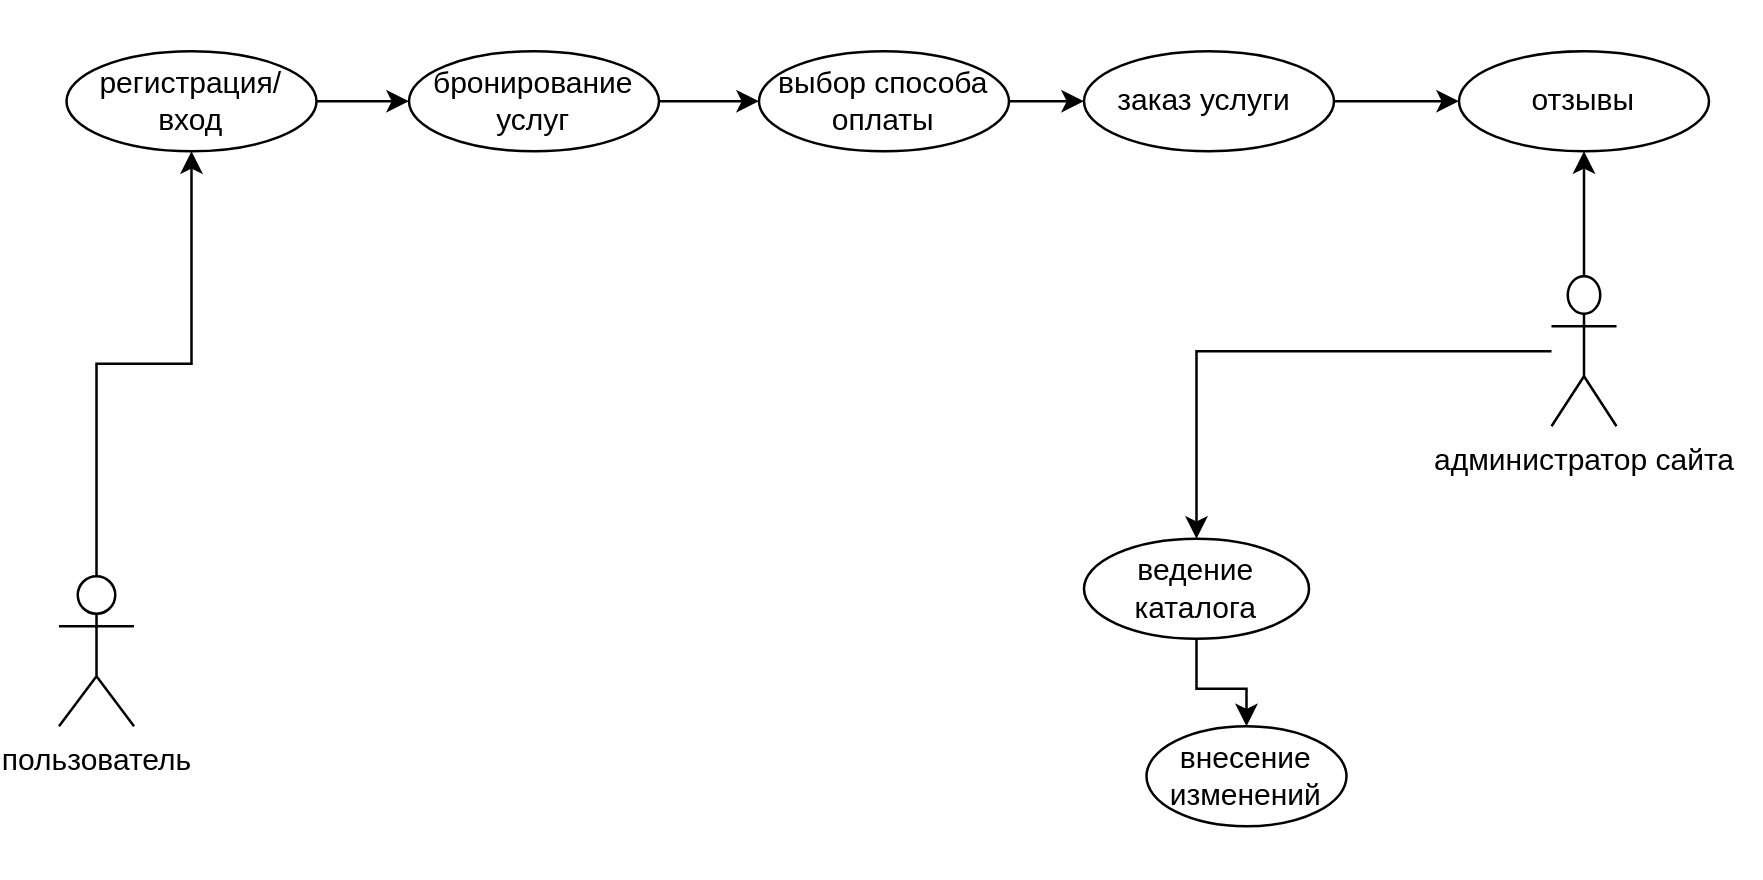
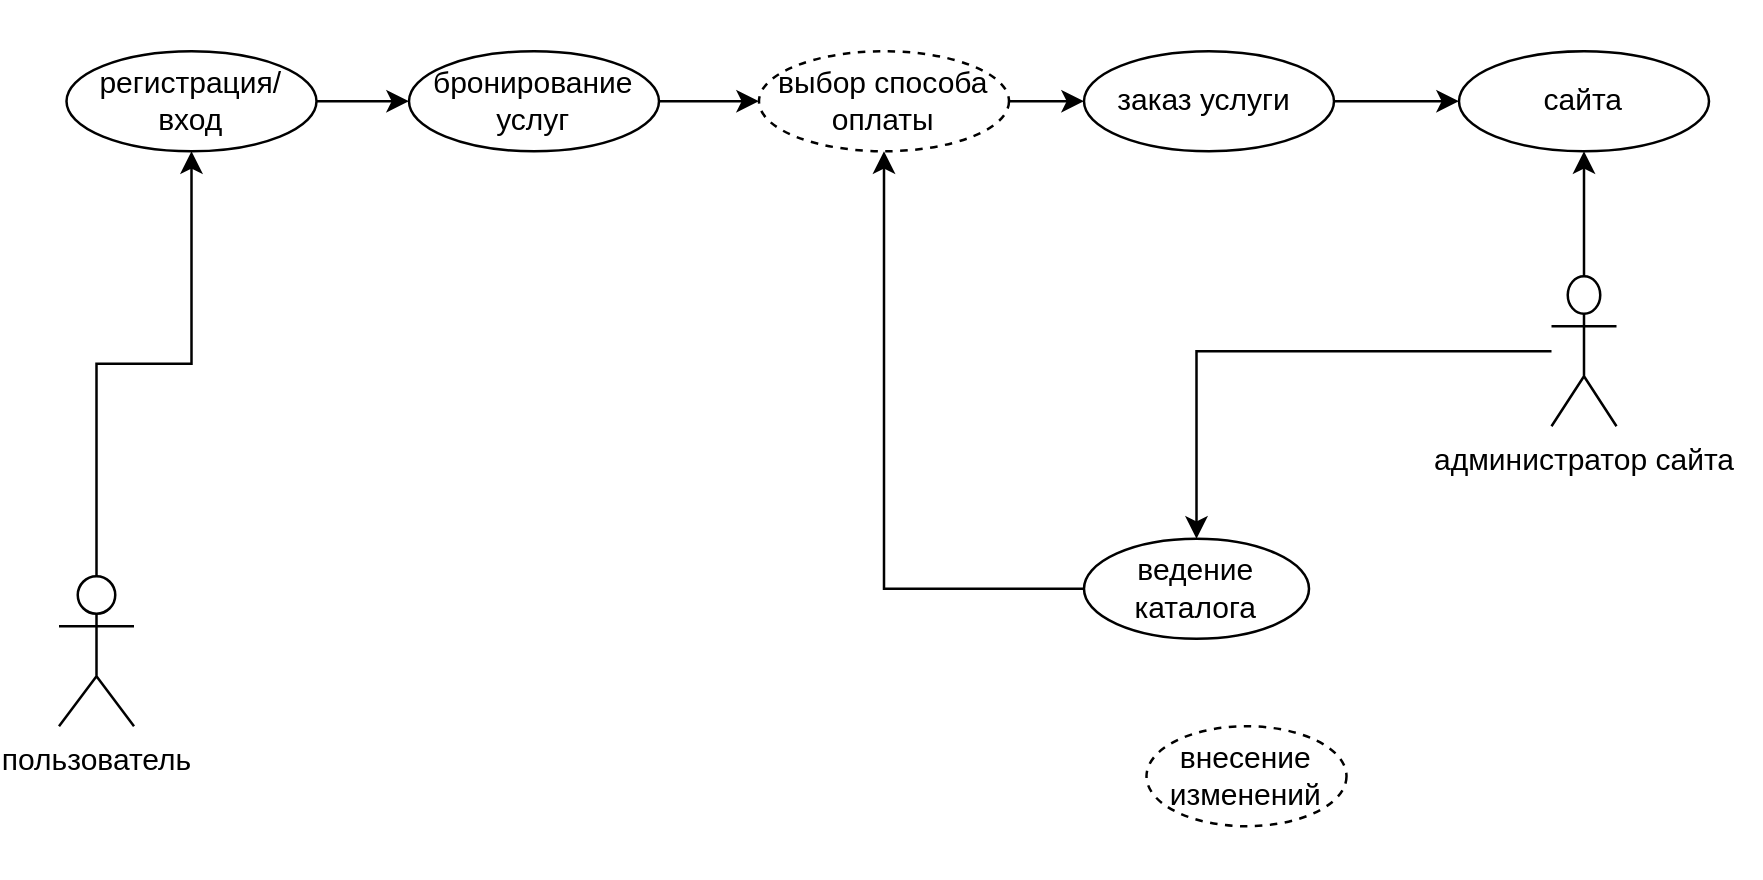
node "выбор способа оплаты": style solid -> dashed
node "отзывы": label "отзывы" -> "сайта"
edge "ведение каталога" -> "внесение изменений": now "ведение каталога" -> "выбор способа оплаты"
node "внесение изменений": style solid -> dashed
